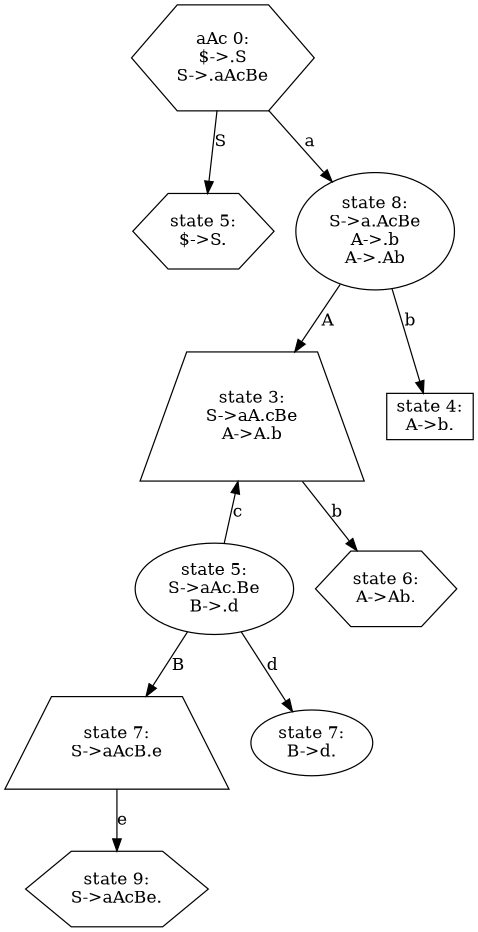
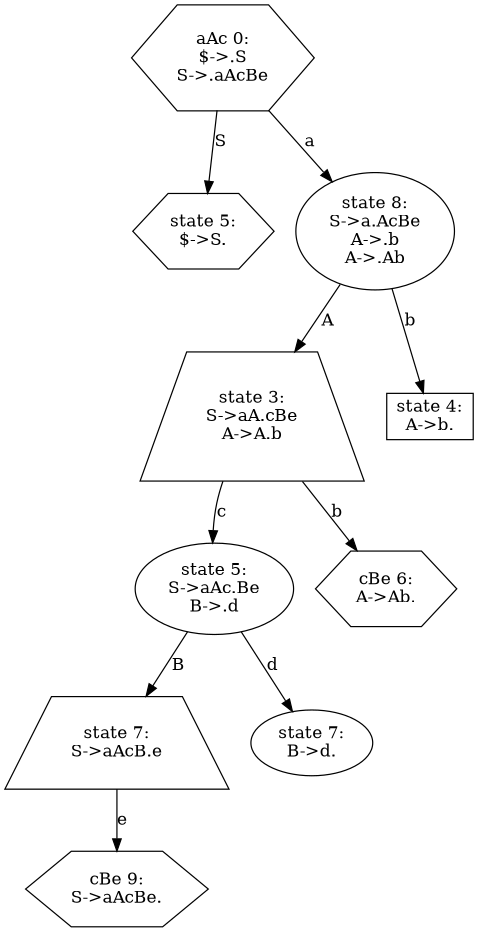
edge "state 5: S->aAc.Be B->.d" -> "state 3: S->aA.cBe A->A.b": reversed
node "state 6: A->Ab.": label "state 6: A->Ab." -> "cBe 6: A->Ab."
node "state 9: S->aAcBe.": label "state 9: S->aAcBe." -> "cBe 9: S->aAcBe."
